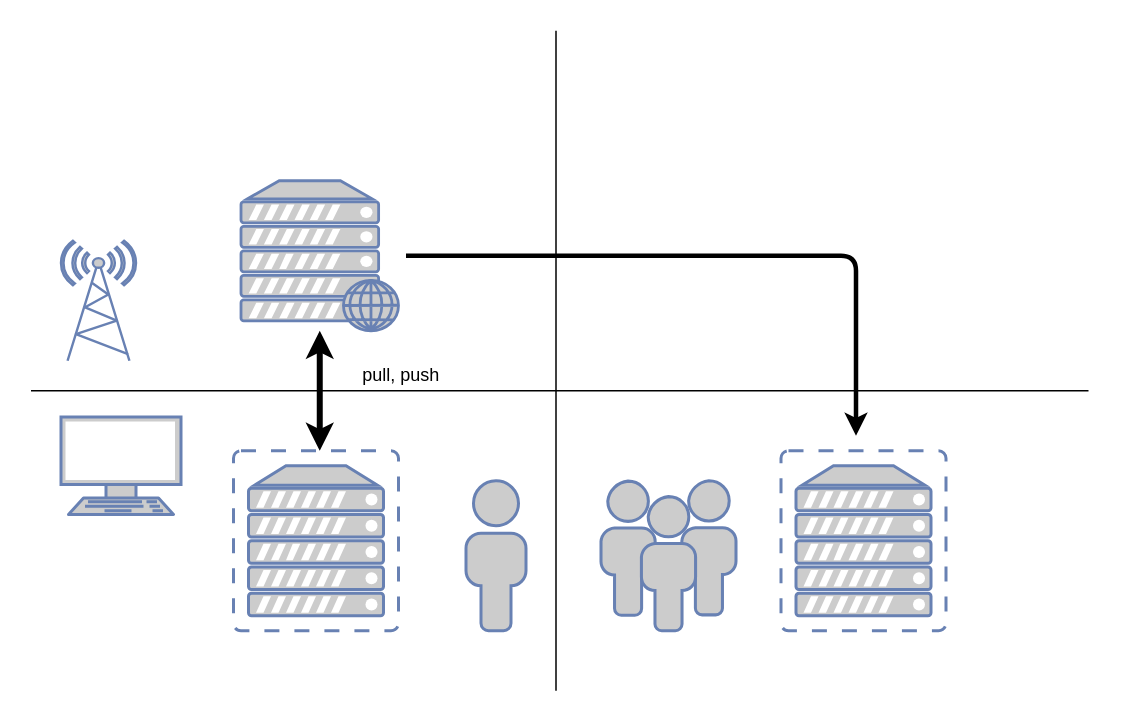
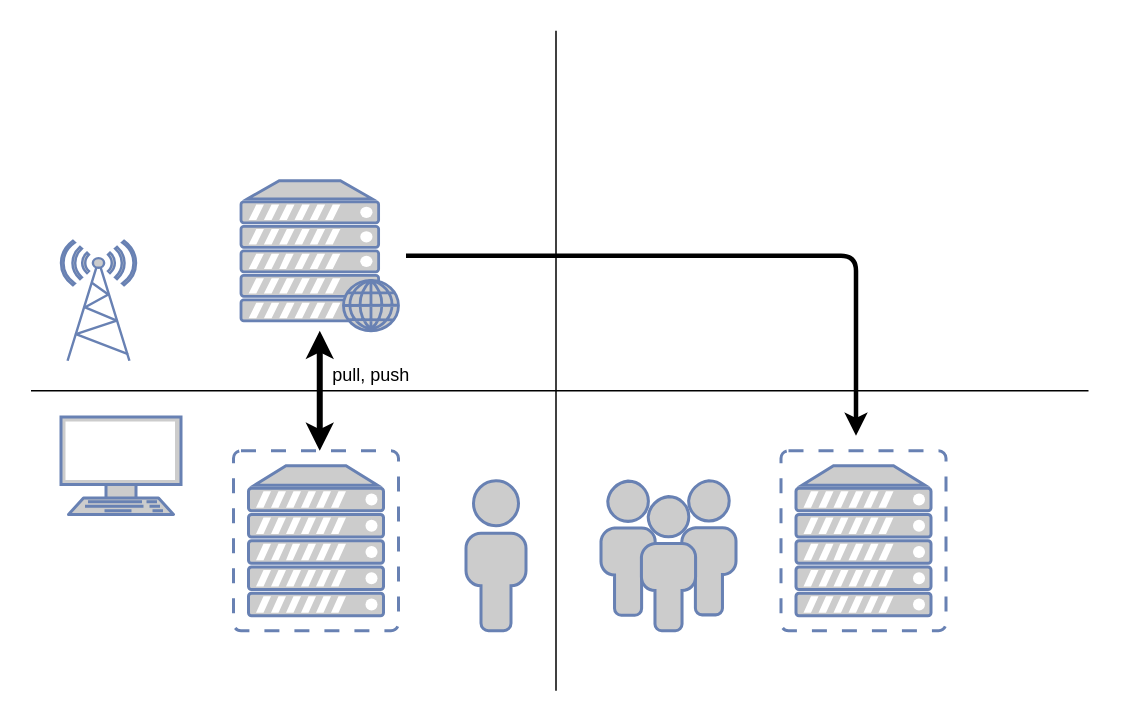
node "pull, push": moved (401, 376) -> (371, 376)
